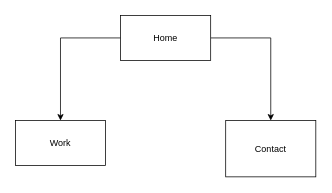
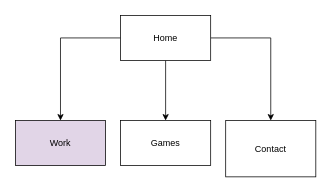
edge "Home" -> "Games": added
node "Work": fillcolor #ffffff -> #e1d5e7
node "Games": added
